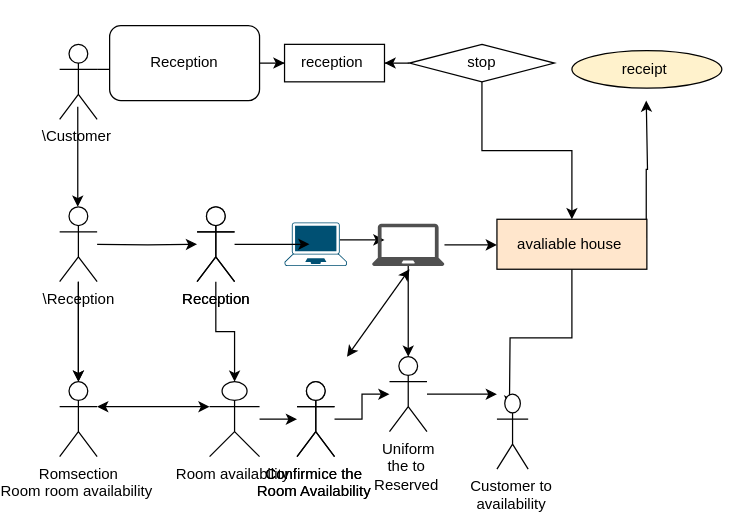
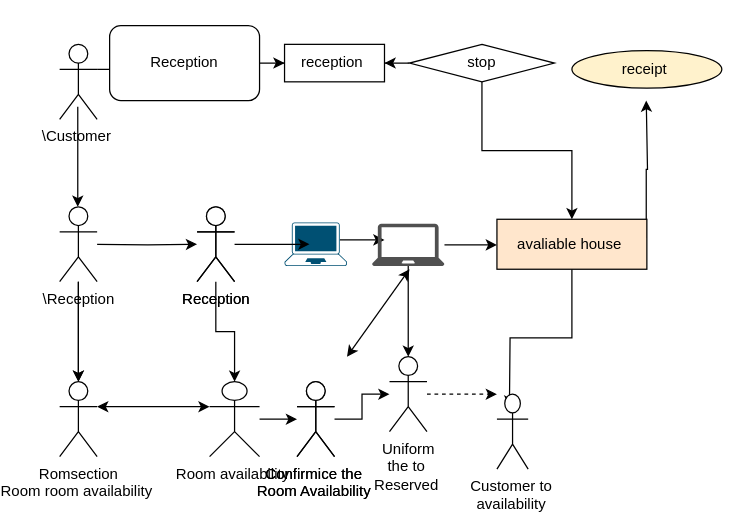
edge "Uniform the to Reserved" -> "Customer to availability": style solid -> dashed
